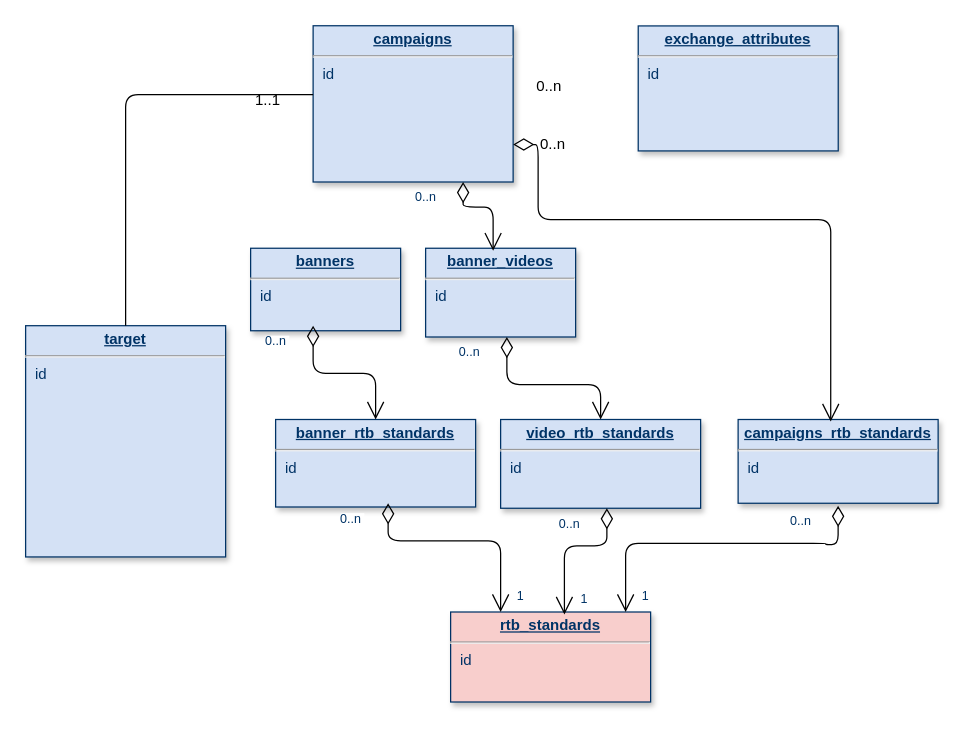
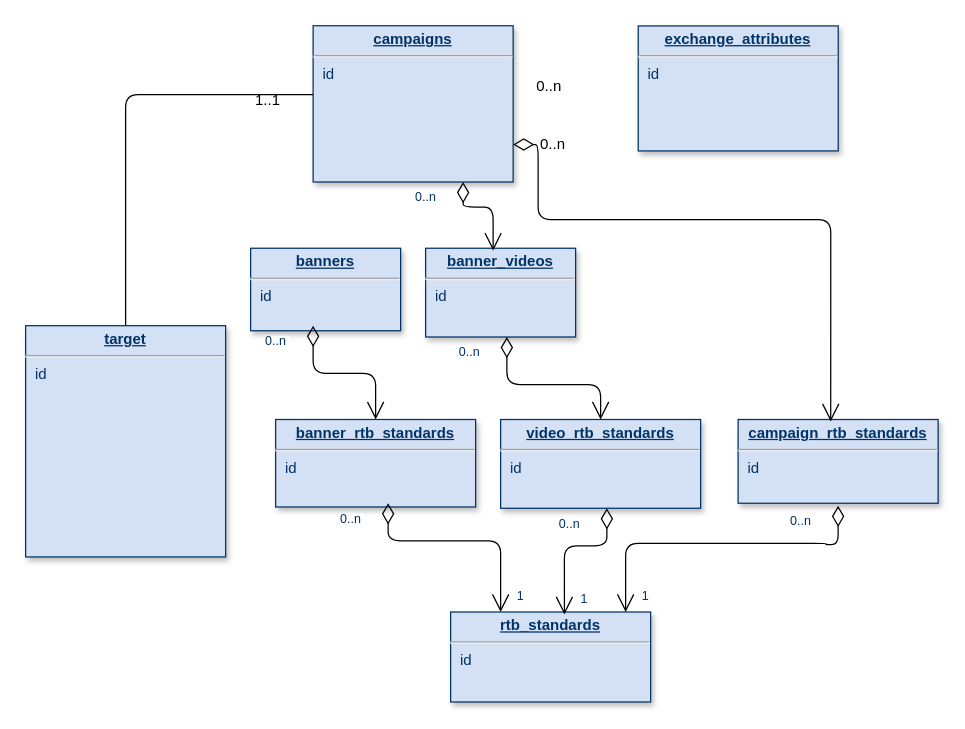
node "campaigns_rtb_standards id": label "campaigns_rtb_standards id" -> "campaign_rtb_standards id"
node "rtb_standards id": fillcolor #f8cecc -> #d4e1f5
